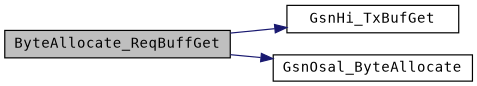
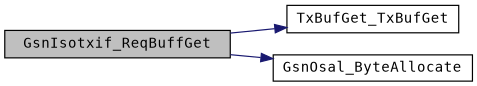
node "GsnHi_TxBufGet": label "GsnHi_TxBufGet" -> "TxBufGet_TxBufGet"
node "ByteAllocate_ReqBuffGet": label "ByteAllocate_ReqBuffGet" -> "GsnIsotxif_ReqBuffGet"
